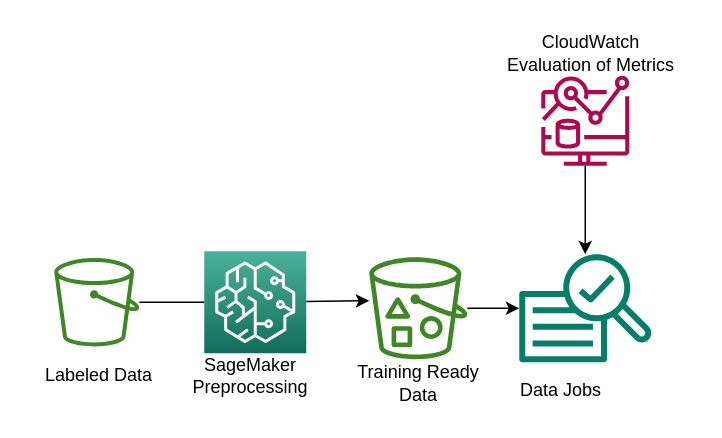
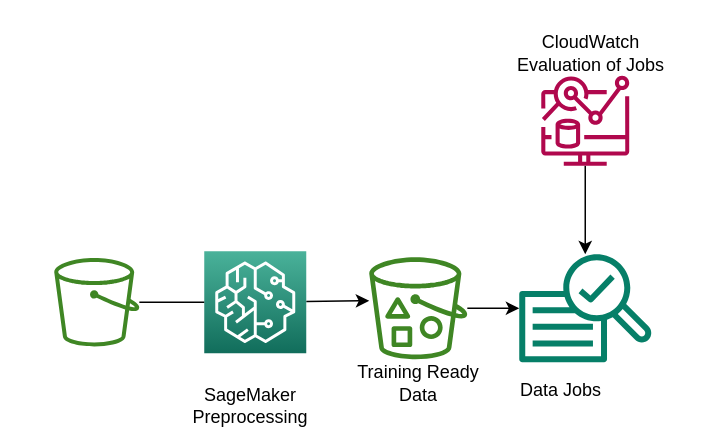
node "CloudWatch Evaluation of Metrics": label "CloudWatch Evaluation of Metrics" -> "CloudWatch Evaluation of Jobs"
node "Labeled Data": removed
node "SageMaker Preprocessing": moved (249, 376) -> (249, 406)
